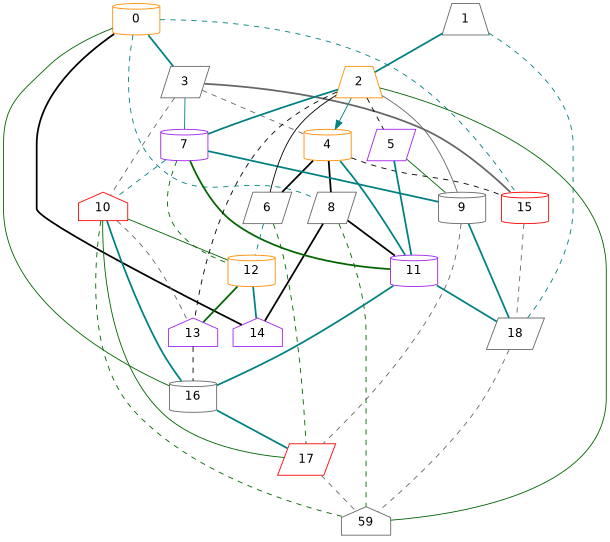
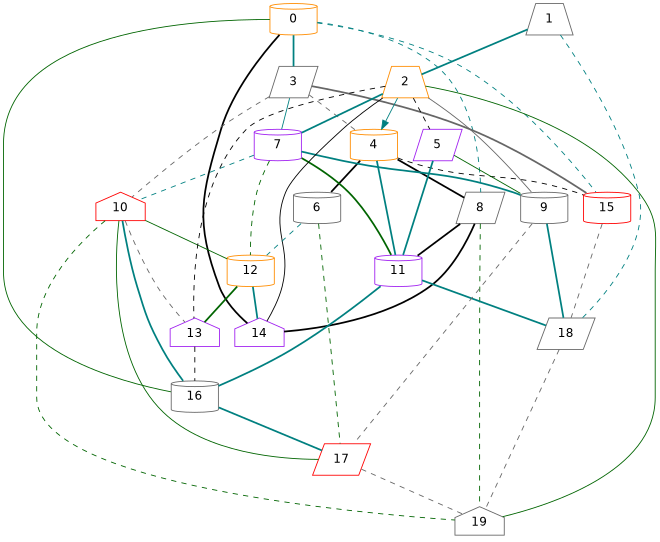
edge "2" -- "6": now "2" -- "14"
node "6": shape parallelogram -> cylinder
node "59": label "59" -> "19"
